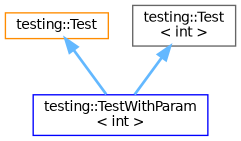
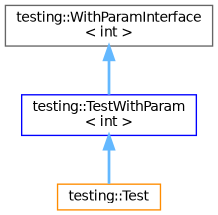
node "testing::Test < int >": label "testing::Test < int >" -> "testing::WithParamInterface < int >"
edge "testing::TestWithParam < int >" -> "testing::Test": reversed
